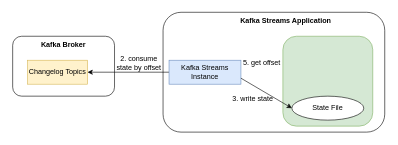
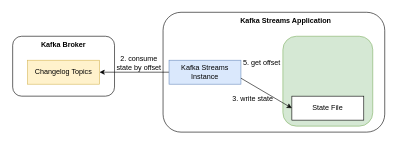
node "Changelog Topics": size 60x24 -> 72x24
node "State File": shape ellipse -> rectangle
